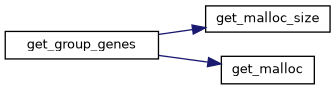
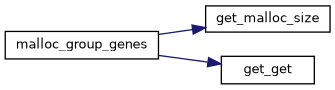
node "get_group_genes": label "get_group_genes" -> "malloc_group_genes"
node "get_malloc": label "get_malloc" -> "get_get"
